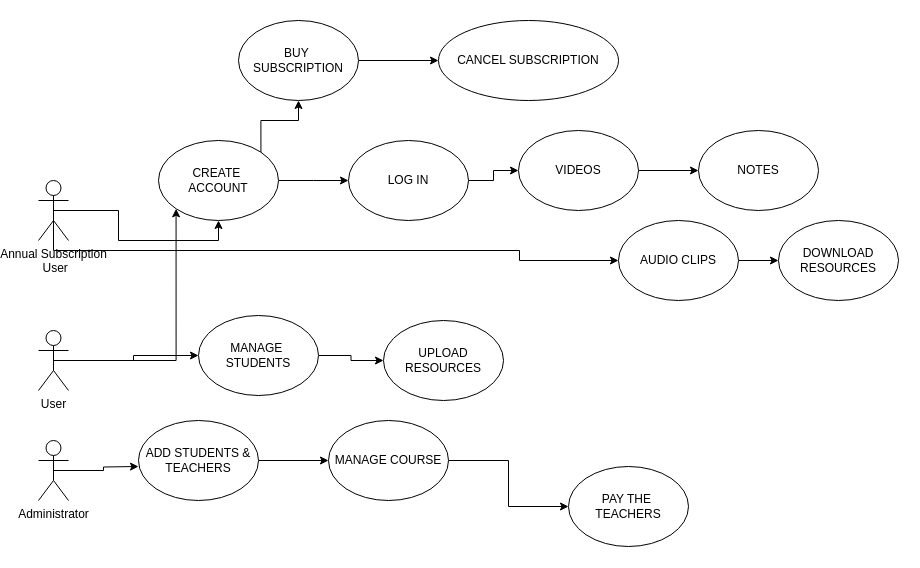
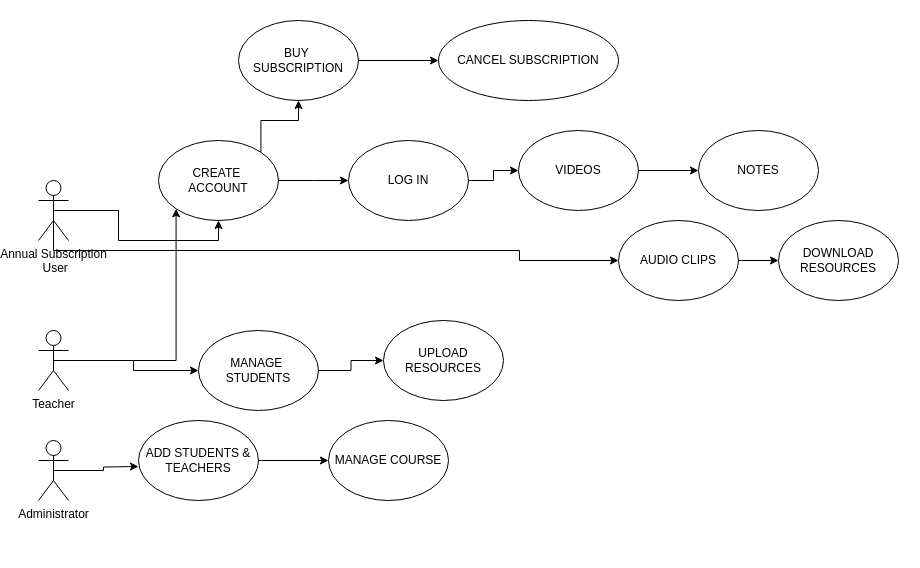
node "MANAGE STUDENTS": moved (259, 356) -> (259, 371)
node "User": label "User" -> "Teacher"
edge "MANAGE COURSE" -> "PAY THE TEACHERS": removed
node "PAY THE TEACHERS": removed
